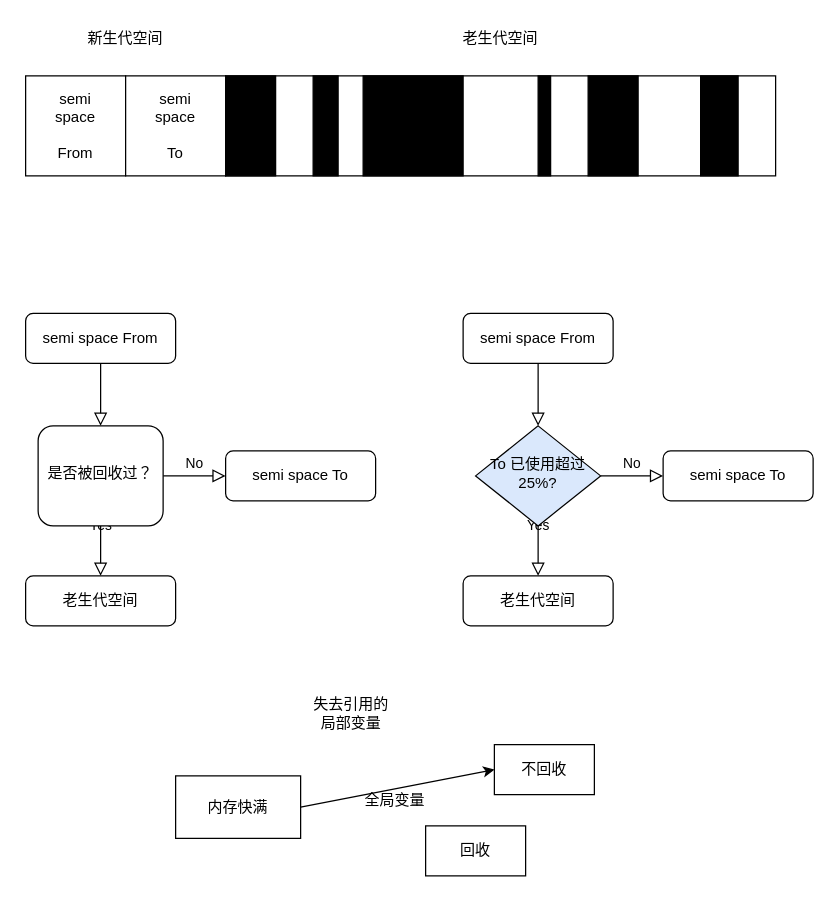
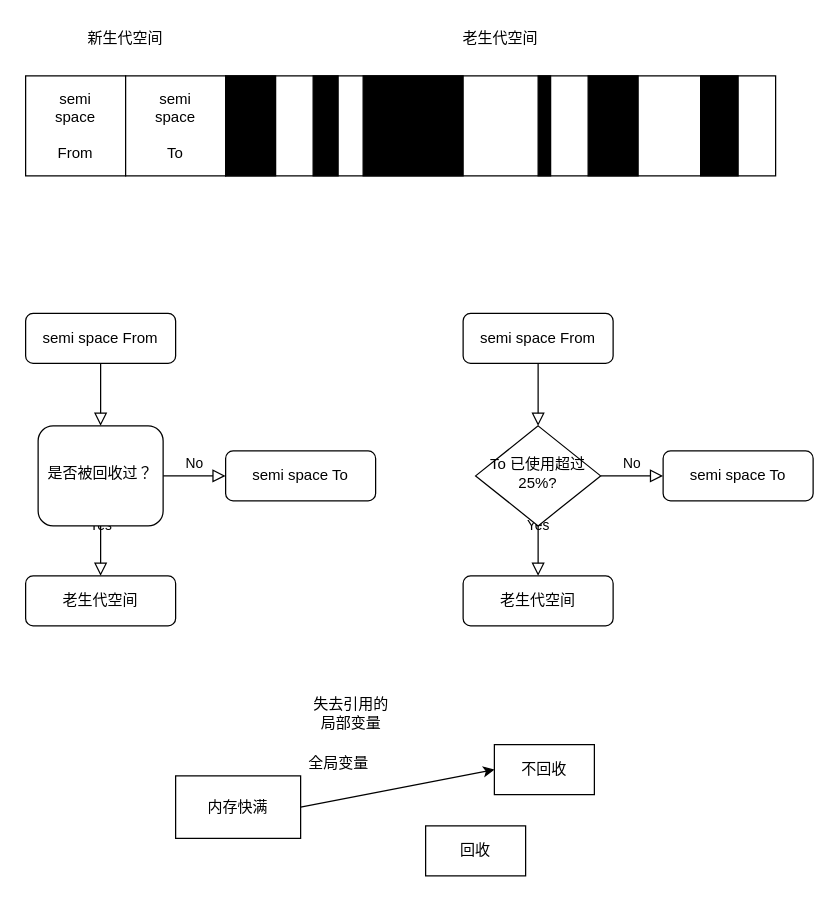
node "To 已使用超过25%?": fillcolor #dae8fc -> #ffffff
node "全局变量": moved (394, 801) -> (338, 763)
